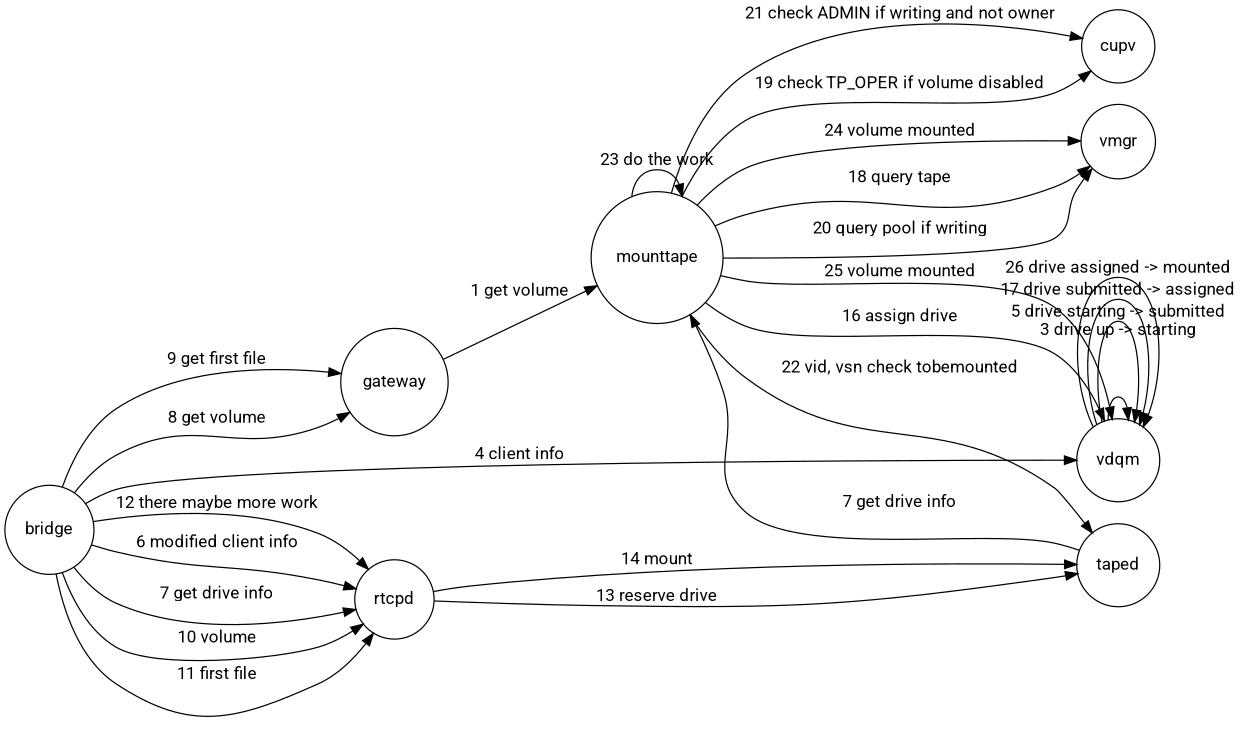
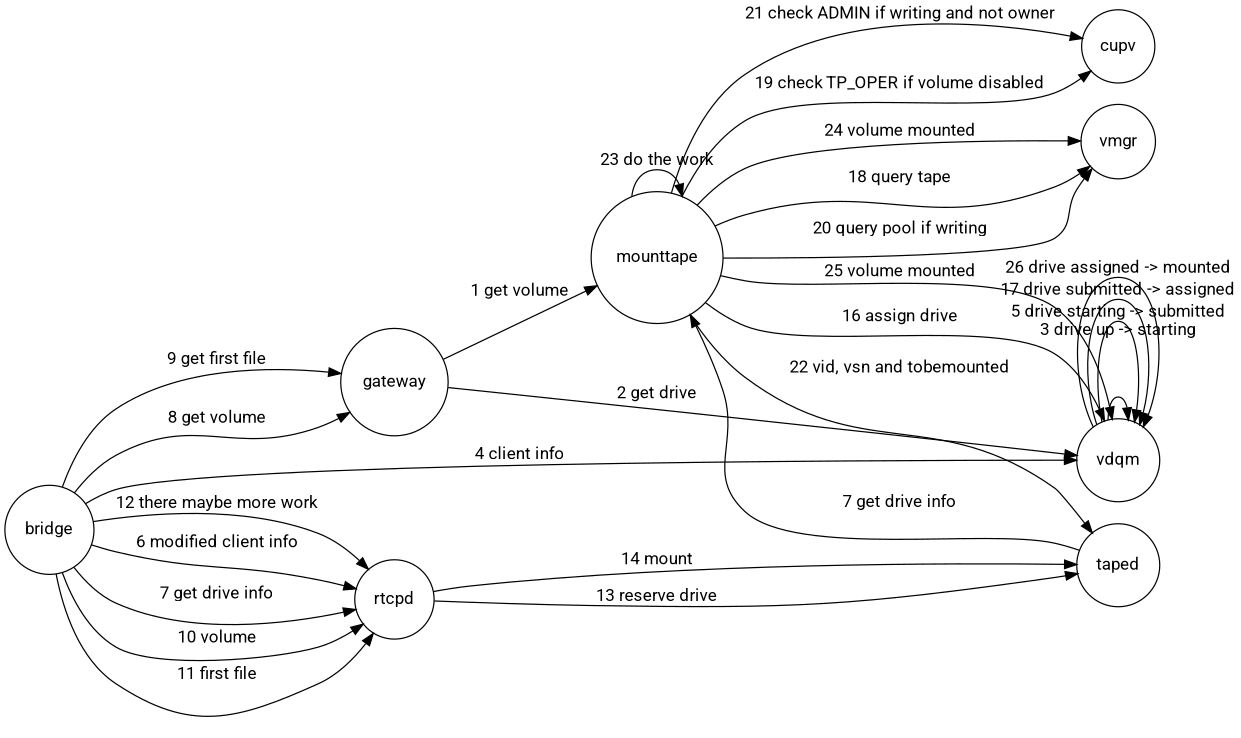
edge "mounttape" -> "taped": label "22 vid, vsn check tobemounted" -> "22 vid, vsn and tobemounted"
edge "gateway" -> "vdqm": added, label "2 get drive"
